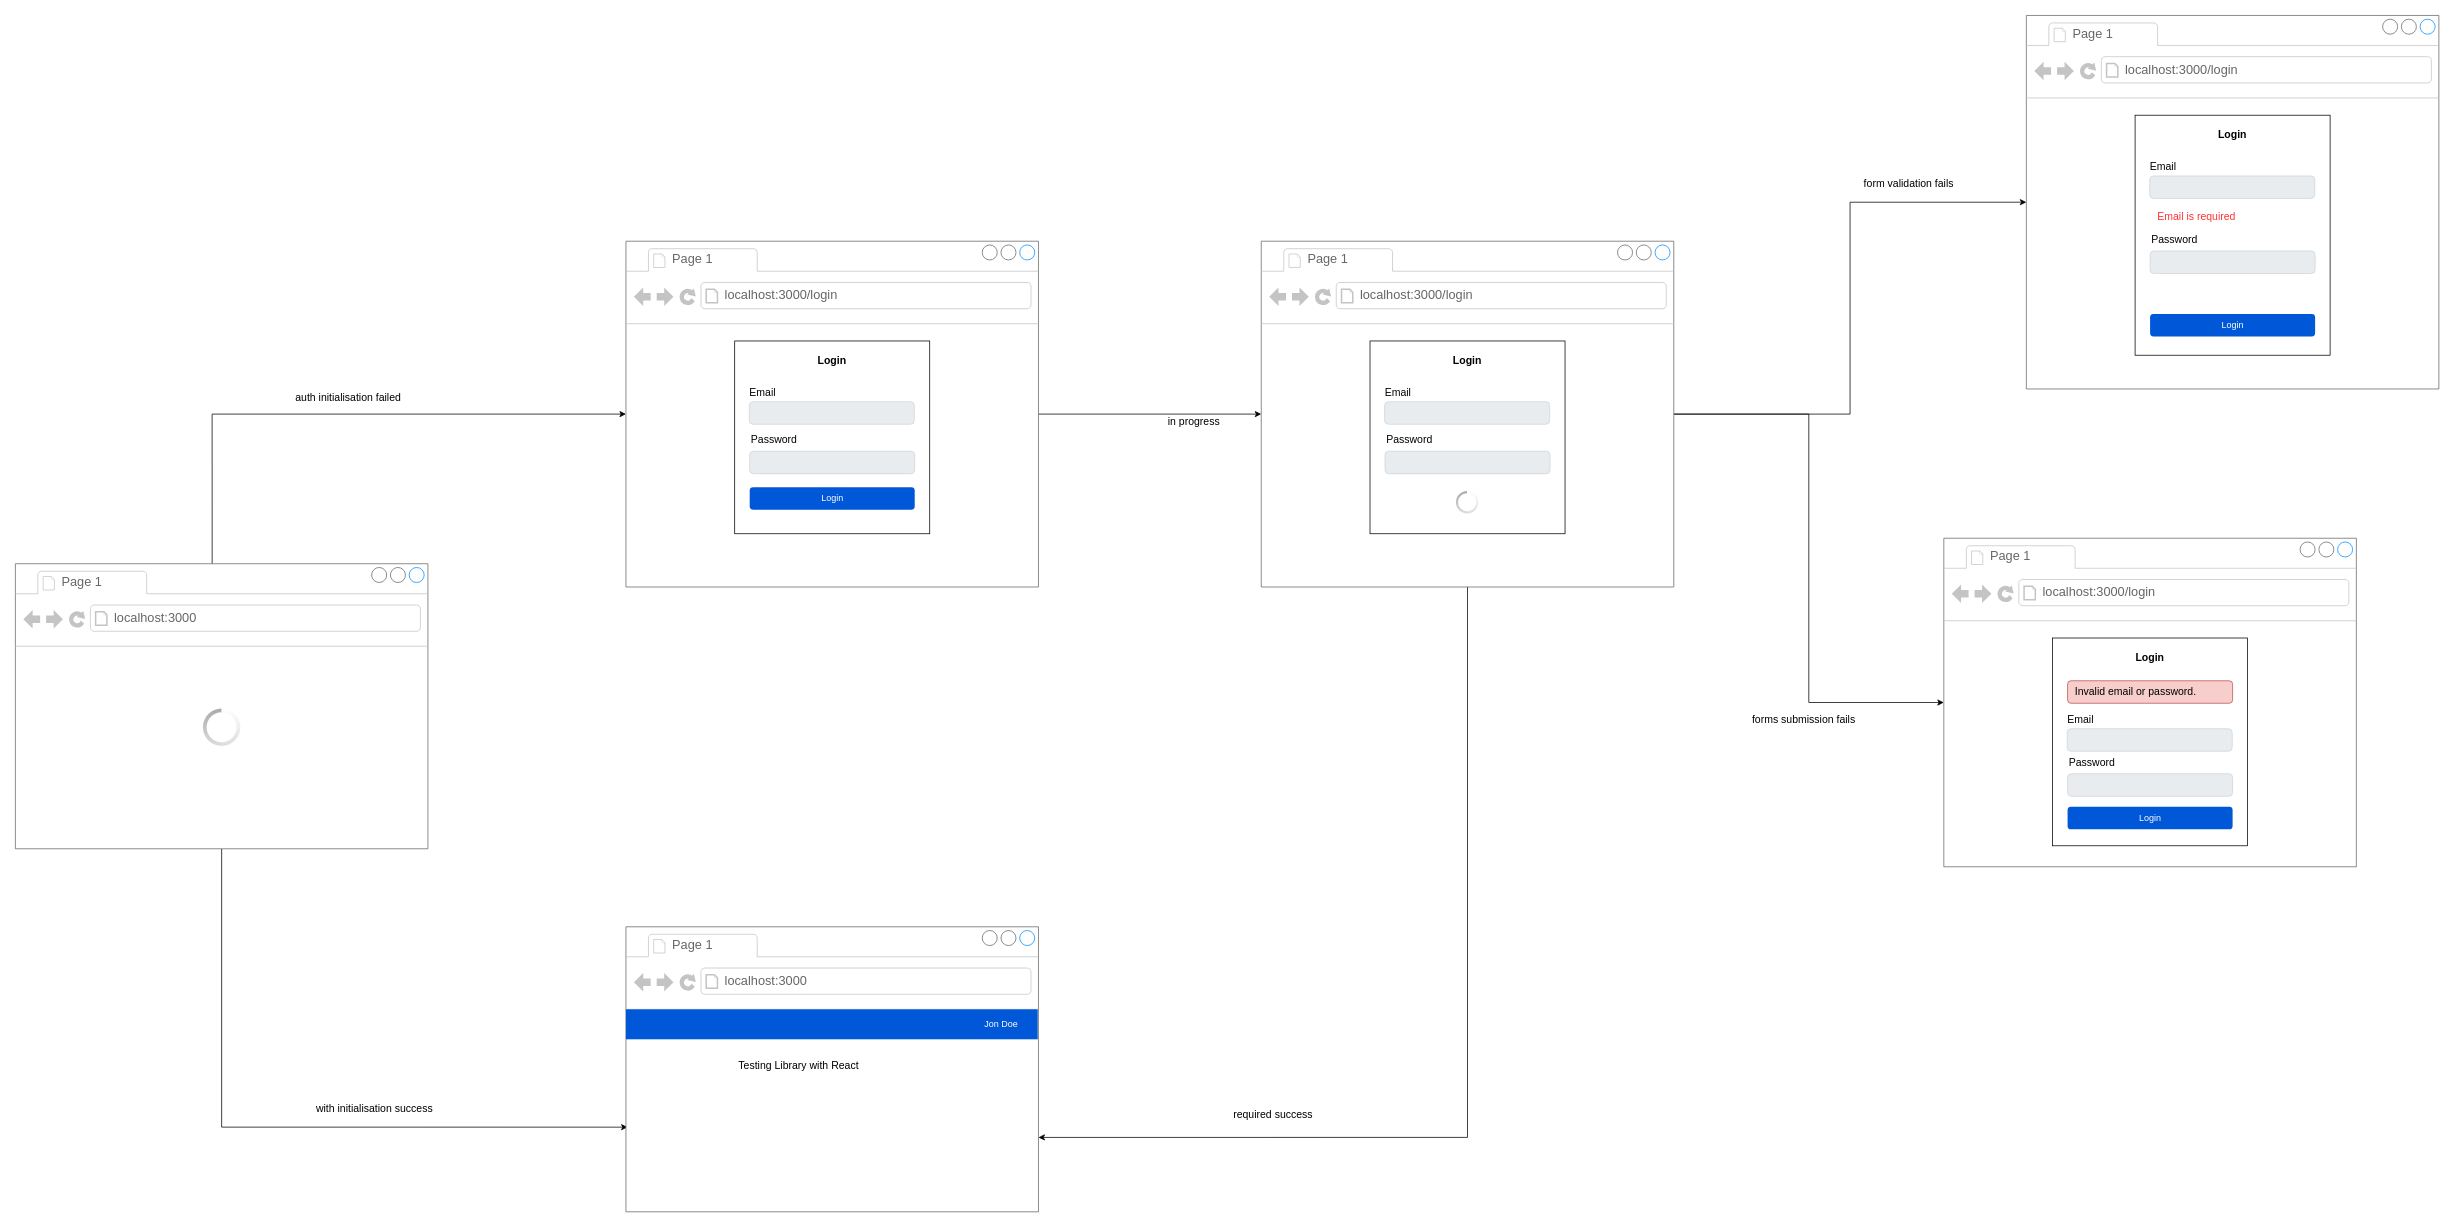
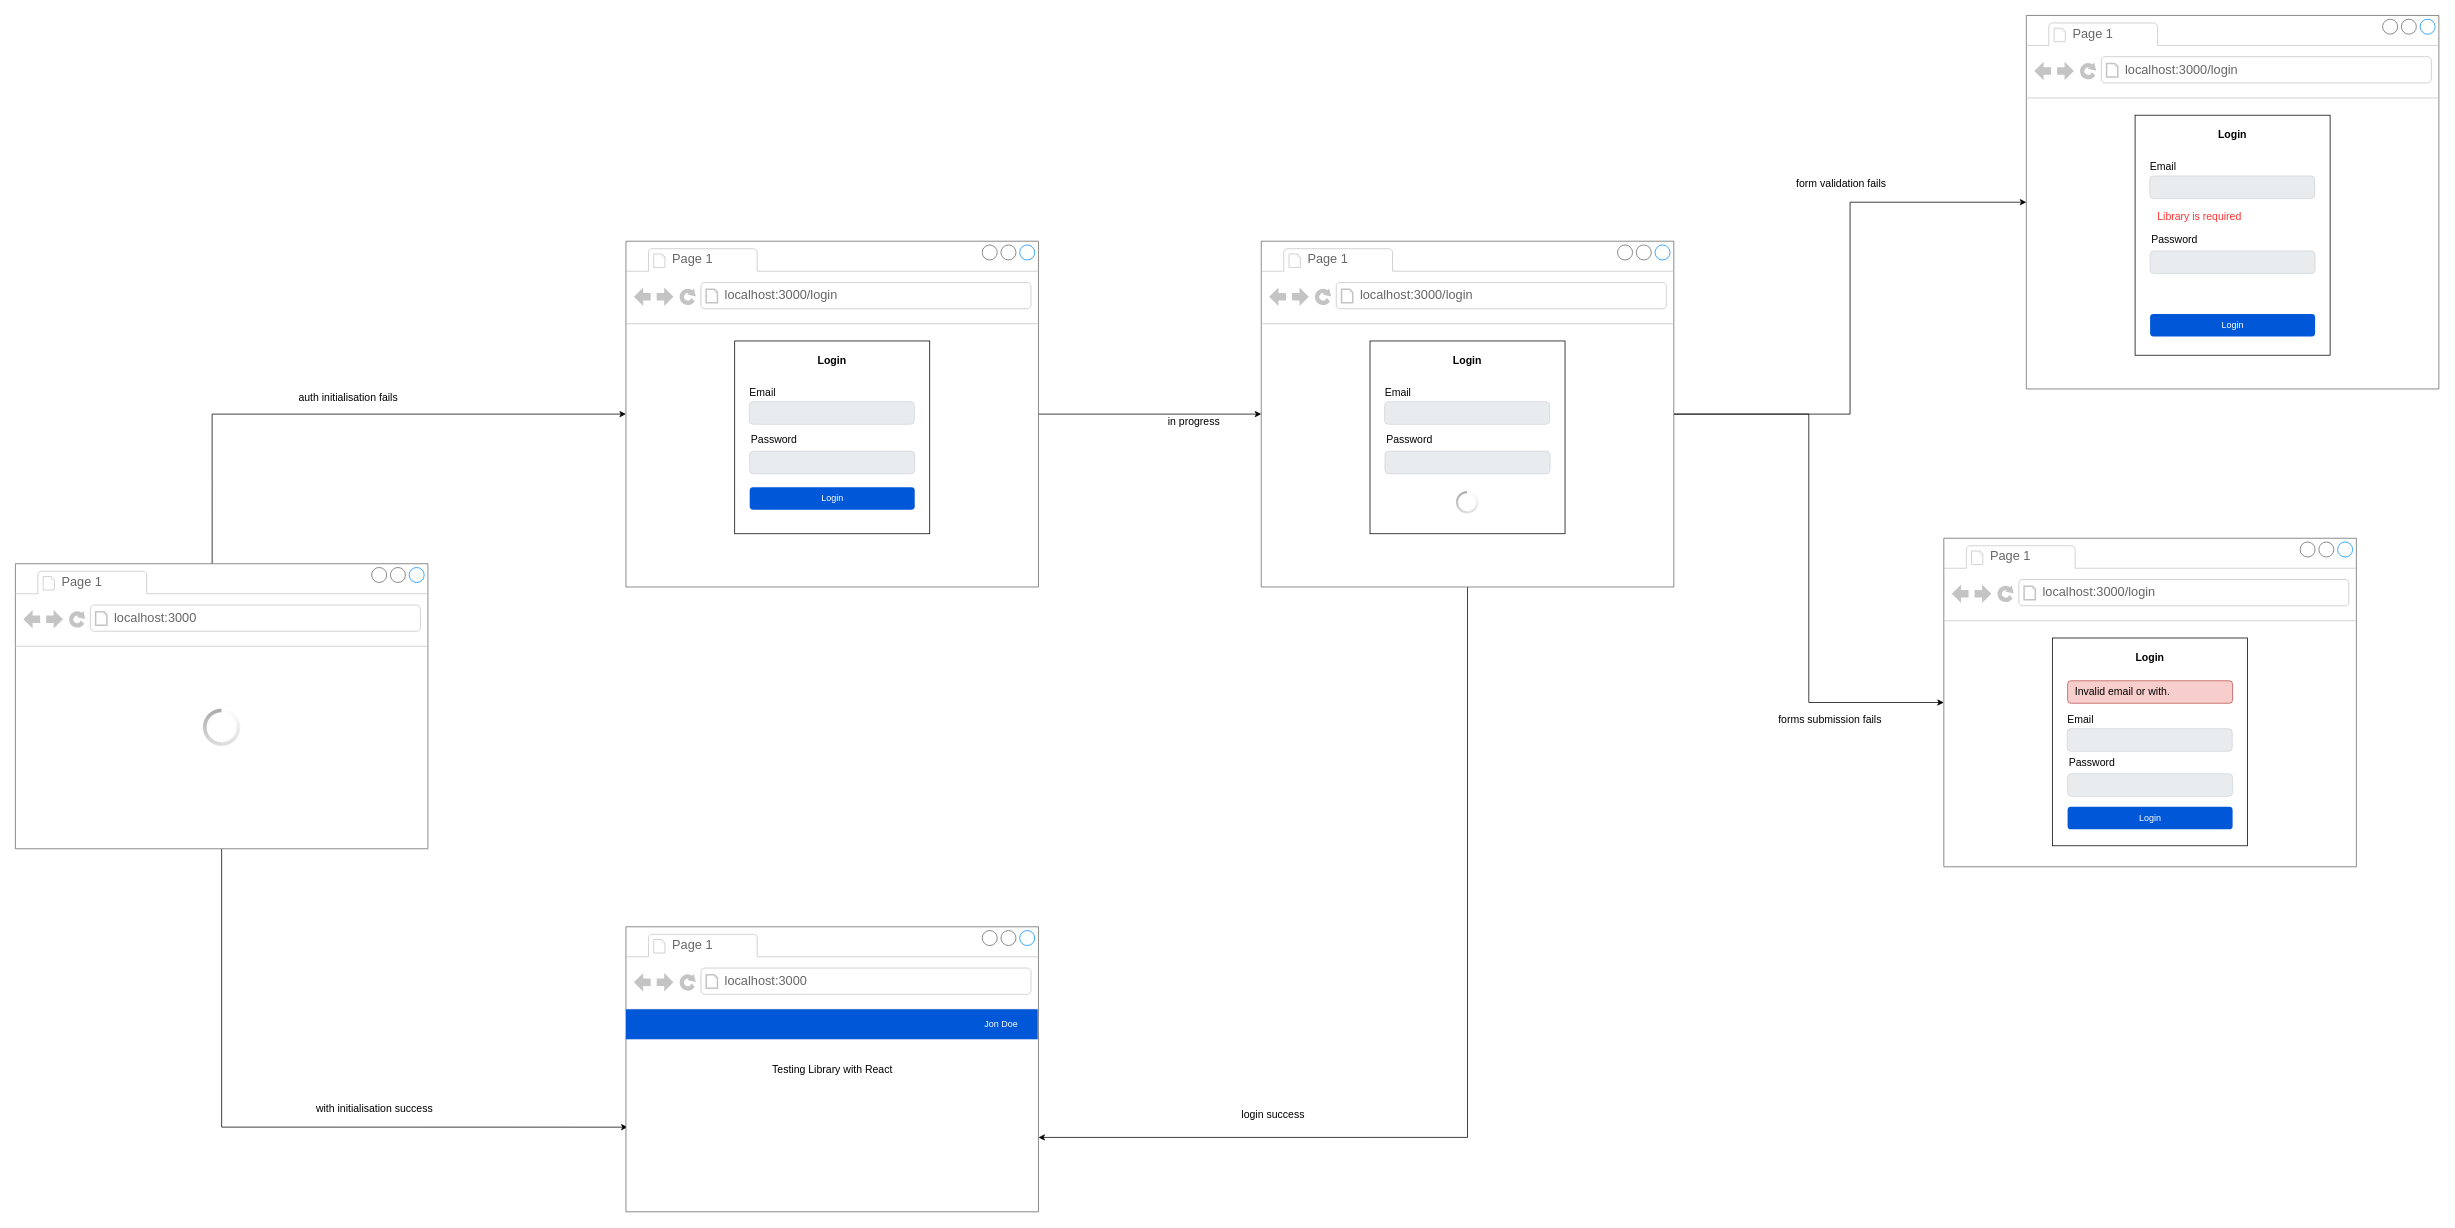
node "form validation fails": moved (1909, 183) -> (1841, 183)
node "Email is required": label "Email is required" -> "Library is required"
node "auth initialisation failed": label "auth initialisation failed" -> "auth initialisation fails"
node "Invalid email or password.": label "Invalid email or password." -> "Invalid email or with."
node "forms submission fails": moved (1804, 720) -> (1830, 720)
node "Testing Library with React": moved (798, 1065) -> (832, 1069)
node "required success": label "required success" -> "login success"
